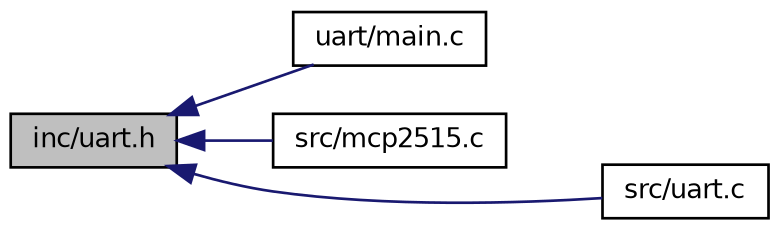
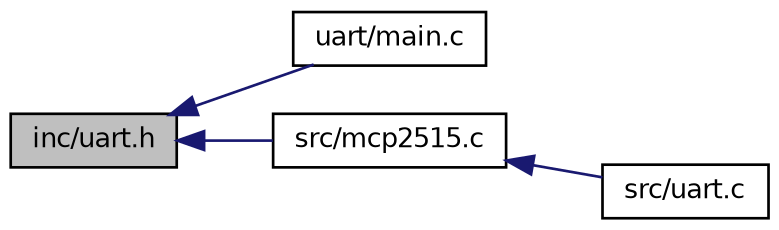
edge "src/uart.c" -> "inc/uart.h": now "src/uart.c" -> "src/mcp2515.c"
